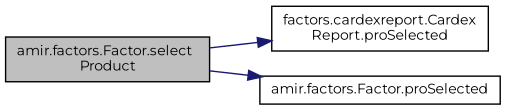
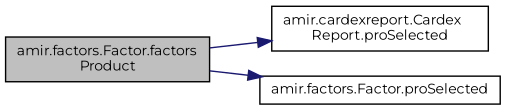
node "factors.cardexreport.Cardex Report.proSelected": label "factors.cardexreport.Cardex Report.proSelected" -> "amir.cardexreport.Cardex Report.proSelected"
node "amir.factors.Factor.select Product": label "amir.factors.Factor.select Product" -> "amir.factors.Factor.factors Product"
